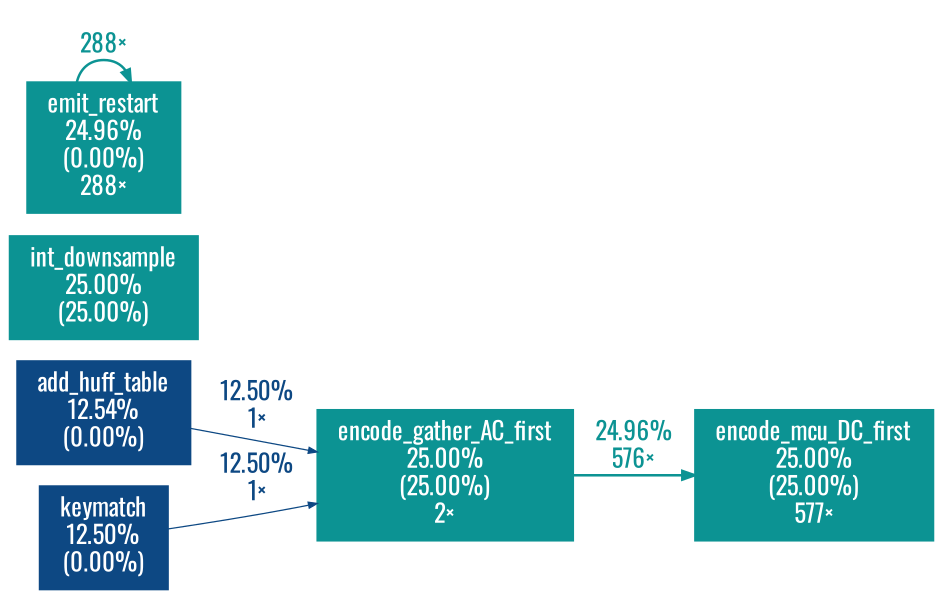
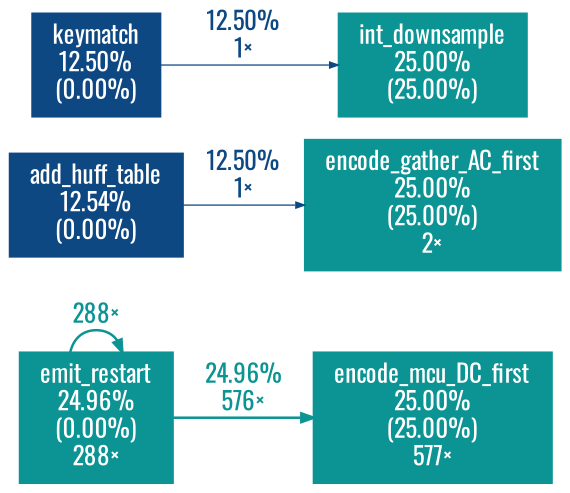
edge "encode_gather_AC_first 25.00% (25.00%) 2×" -> "encode_mcu_DC_first 25.00% (25.00%) 577×": now "emit_restart 24.96% (0.00%) 288×" -> "encode_mcu_DC_first 25.00% (25.00%) 577×"
edge "keymatch 12.50% (0.00%)" -> "encode_gather_AC_first 25.00% (25.00%) 2×": now "keymatch 12.50% (0.00%)" -> "int_downsample 25.00% (25.00%)"
